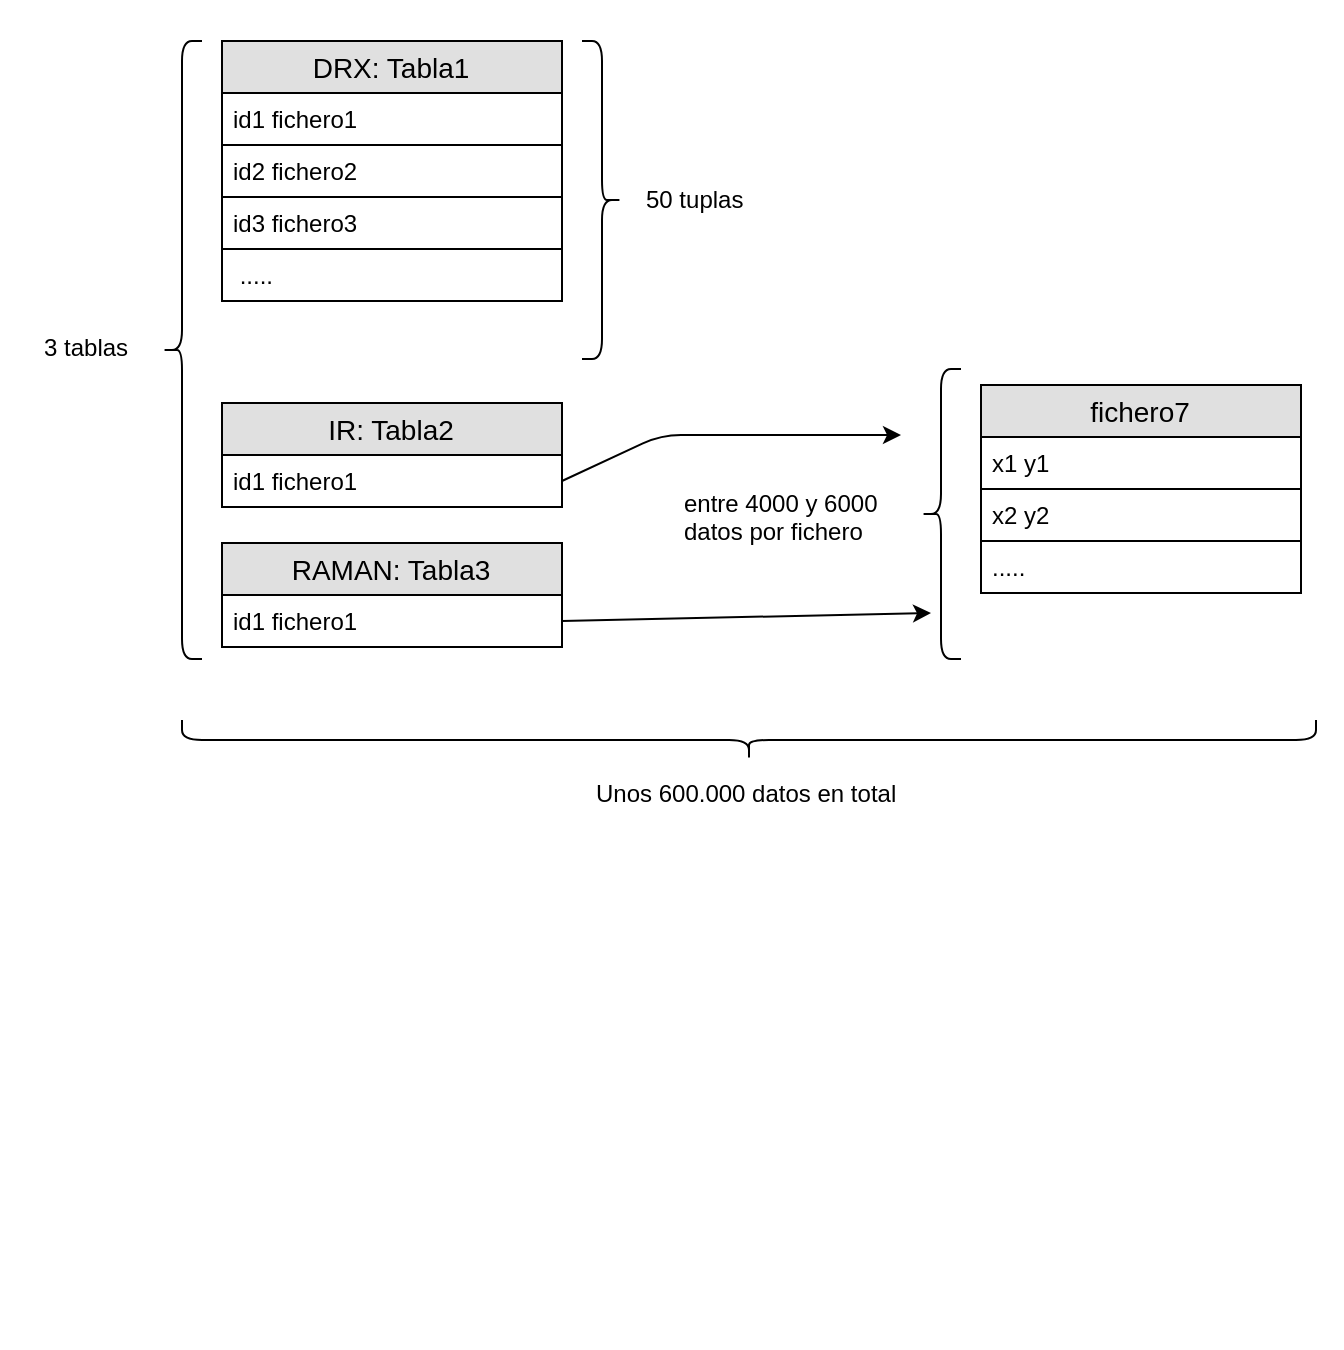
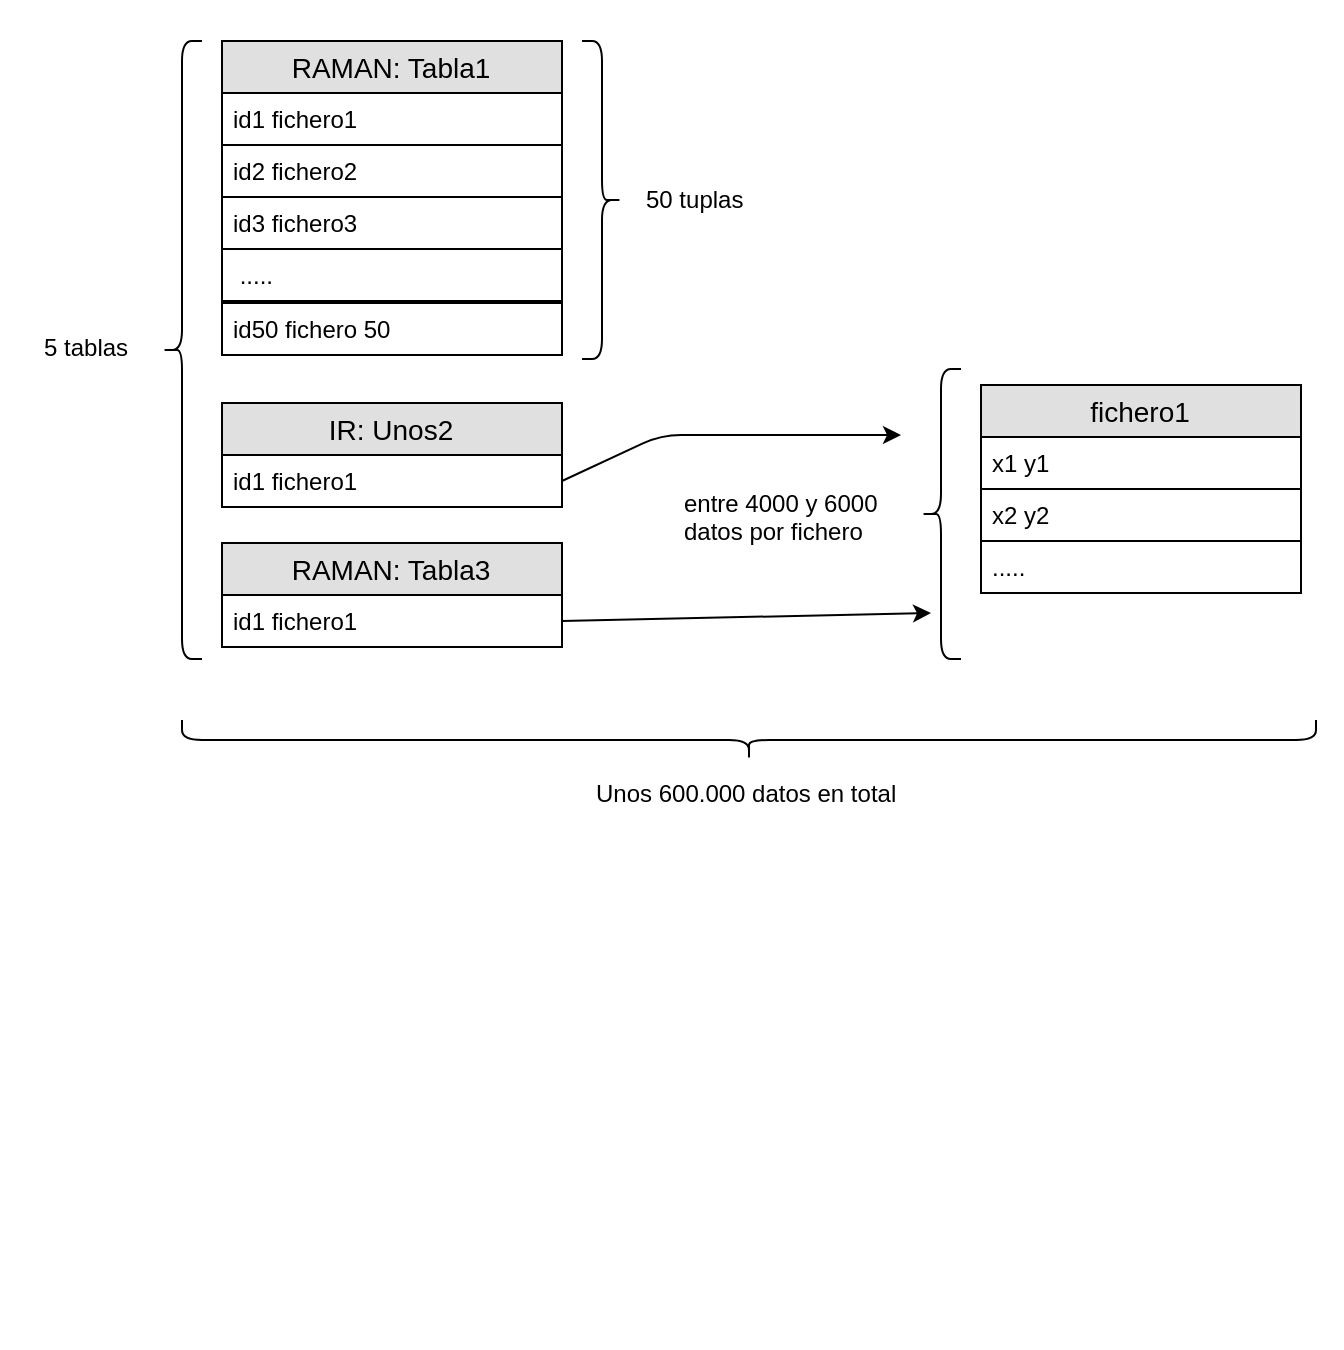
node "DRX: Tabla1": label "DRX: Tabla1" -> "RAMAN: Tabla1"
node "id50 fichero 50": added
node "3 tablas": label "3 tablas" -> "5 tablas"
node "fichero7": label "fichero7" -> "fichero1"
node "IR: Tabla2": label "IR: Tabla2" -> "IR: Unos2"
